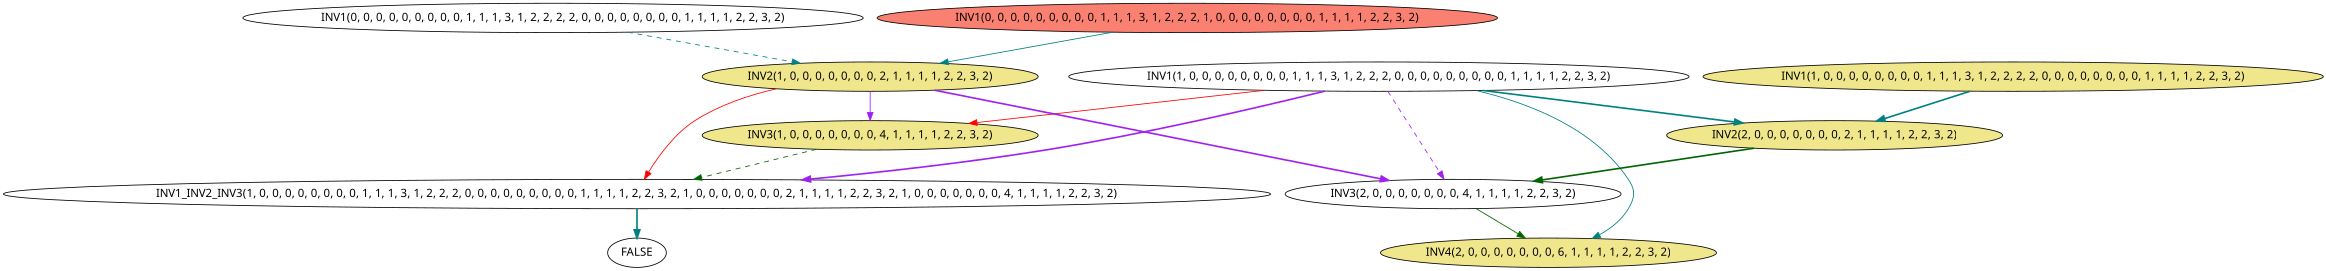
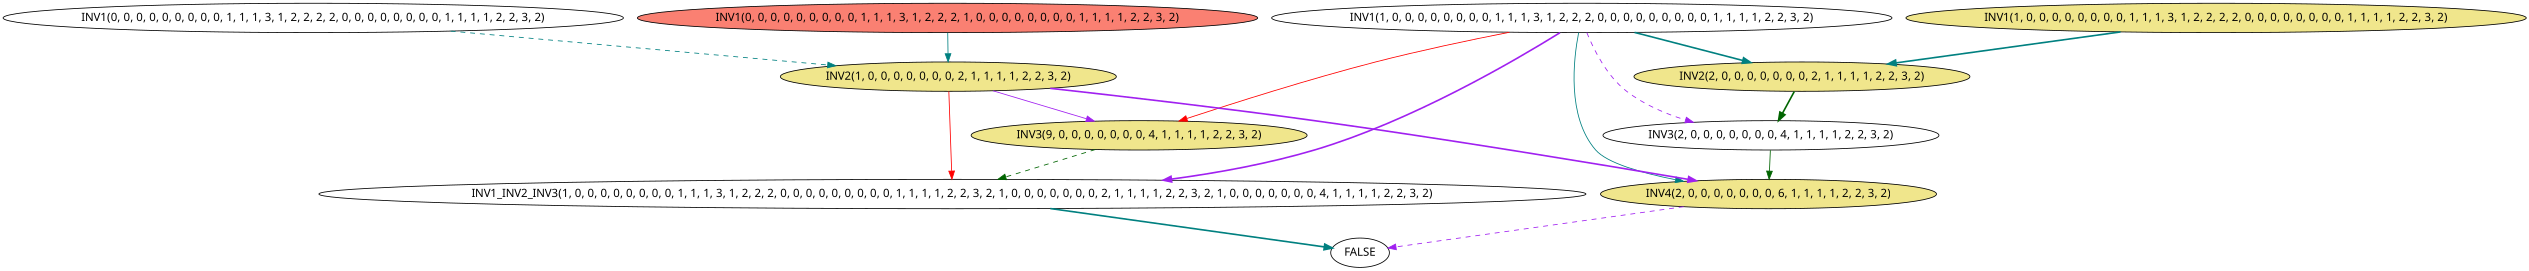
node "INV3(1, 0, 0, 0, 0, 0, 0, 0, 4, 1, 1, 1, 1, 2, 2, 3, 2)": label "INV3(1, 0, 0, 0, 0, 0, 0, 0, 4, 1, 1, 1, 1, 2, 2, 3, 2)" -> "INV3(9, 0, 0, 0, 0, 0, 0, 0, 4, 1, 1, 1, 1, 2, 2, 3, 2)"
edge "INV2(1, 0, 0, 0, 0, 0, 0, 0, 2, 1, 1, 1, 1, 2, 2, 3, 2)" -> "INV3(2, 0, 0, 0, 0, 0, 0, 0, 4, 1, 1, 1, 1, 2, 2, 3, 2)": now "INV2(1, 0, 0, 0, 0, 0, 0, 0, 2, 1, 1, 1, 1, 2, 2, 3, 2)" -> "INV4(2, 0, 0, 0, 0, 0, 0, 0, 6, 1, 1, 1, 1, 2, 2, 3, 2)"
edge "INV4(2, 0, 0, 0, 0, 0, 0, 0, 6, 1, 1, 1, 1, 2, 2, 3, 2)" -> "FALSE": added
